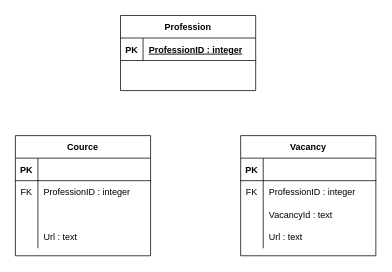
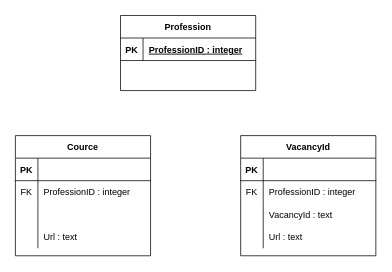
node "Vacancy": label "Vacancy" -> "VacancyId"
